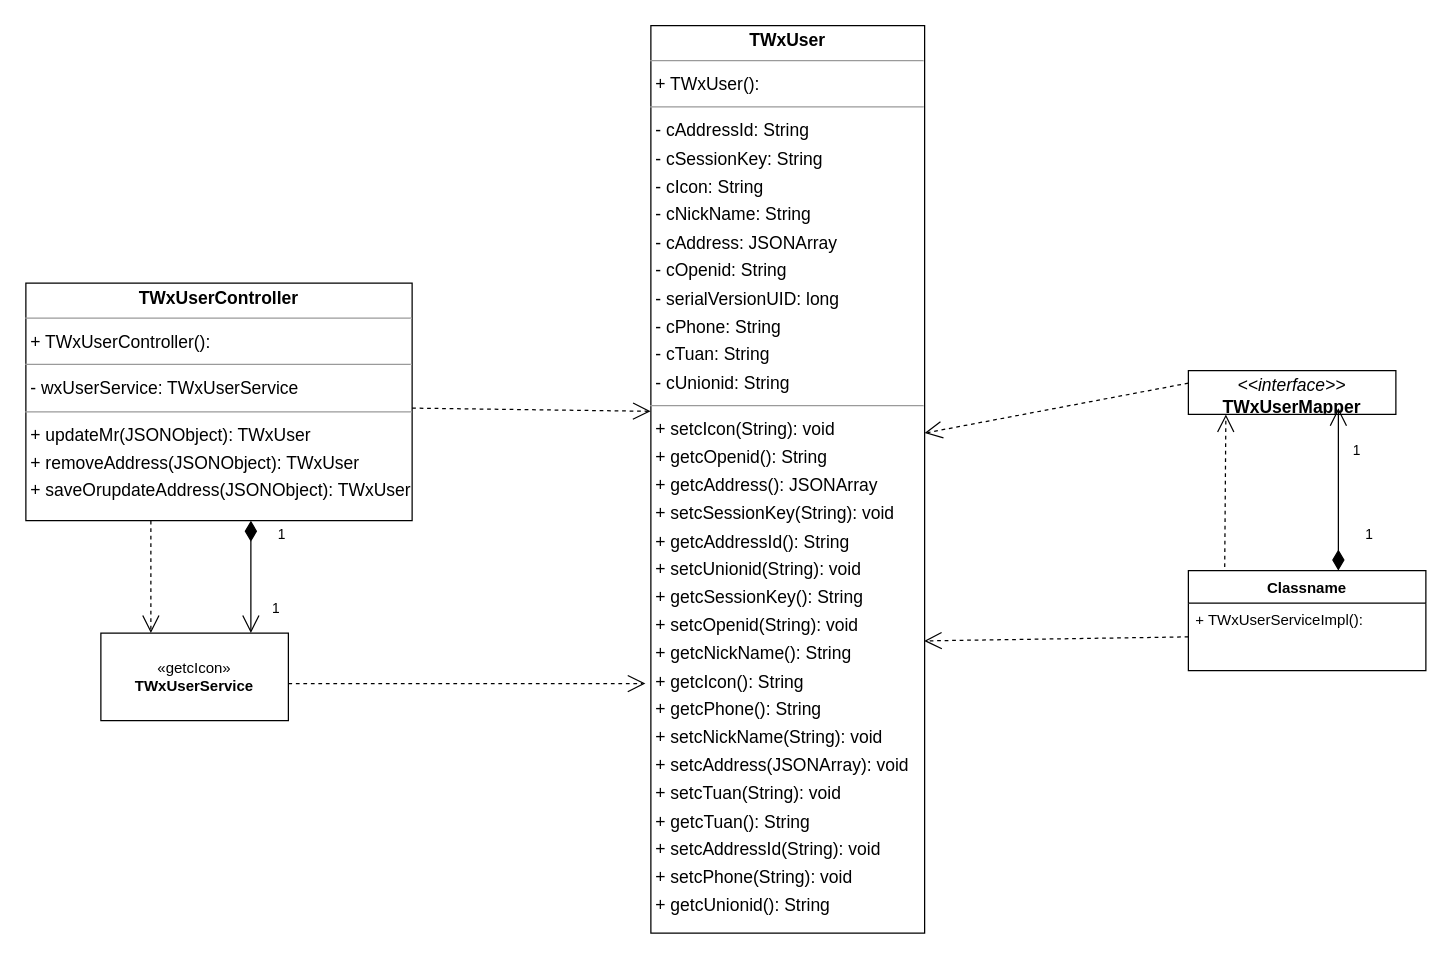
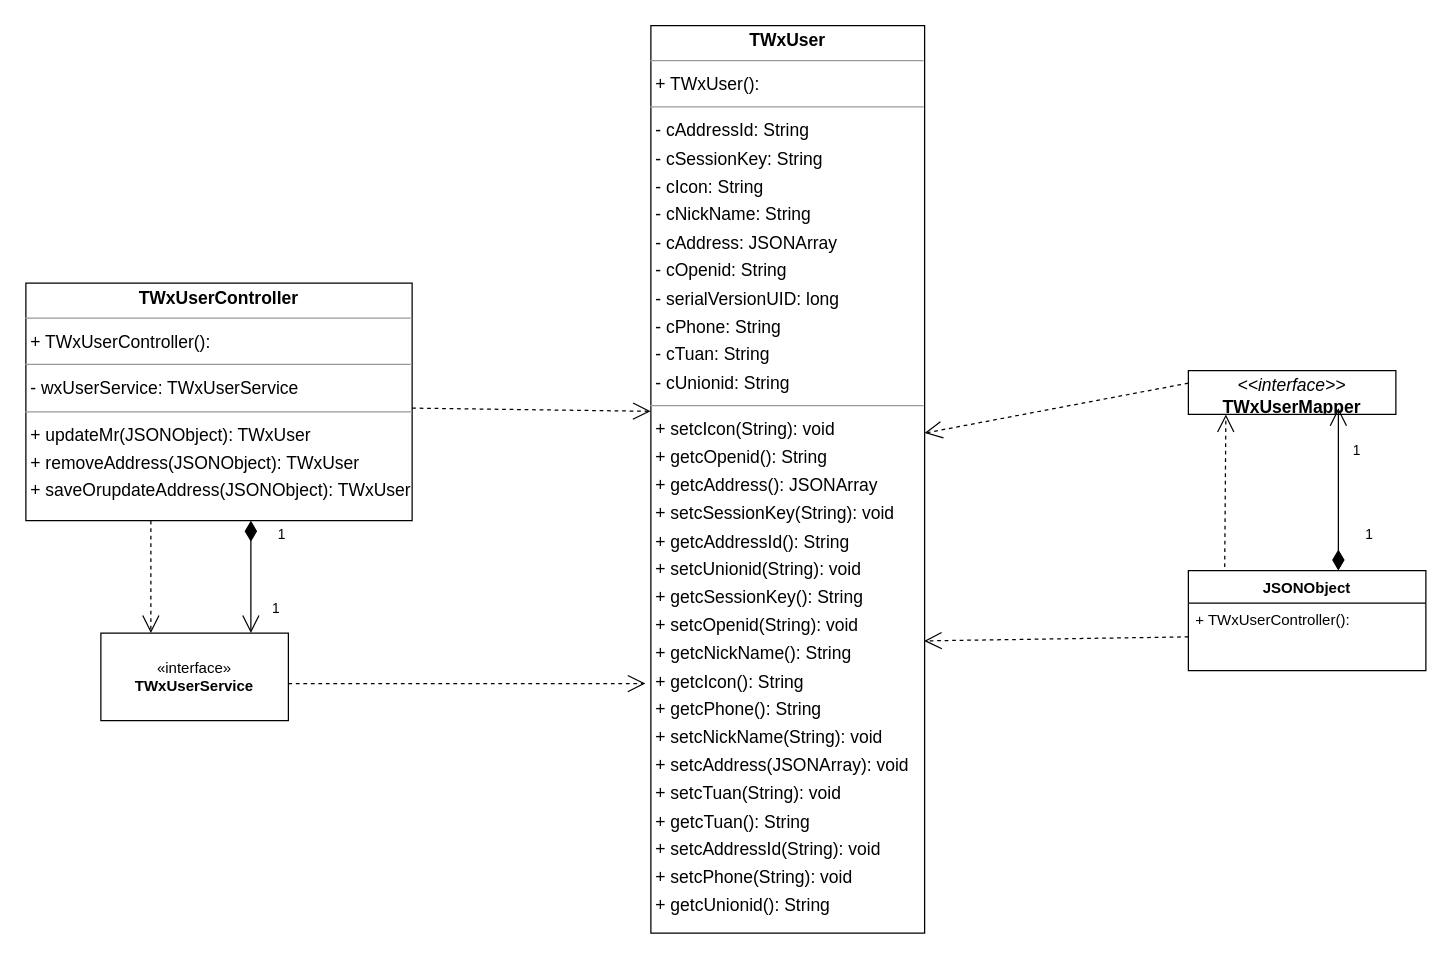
node "Classname": label "Classname" -> "JSONObject"
node "+ TWxUserServiceImpl():": label "+ TWxUserServiceImpl():" -> "+ TWxUserController():"
node "«getcIcon» TWxUserService": label "«getcIcon» TWxUserService" -> "«interface» TWxUserService"
